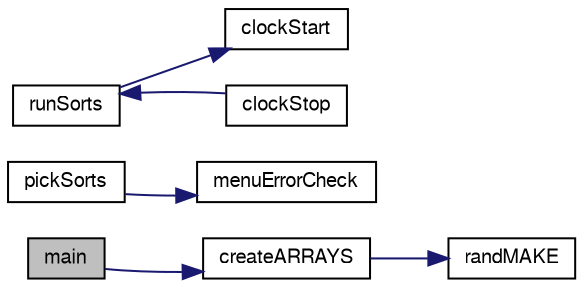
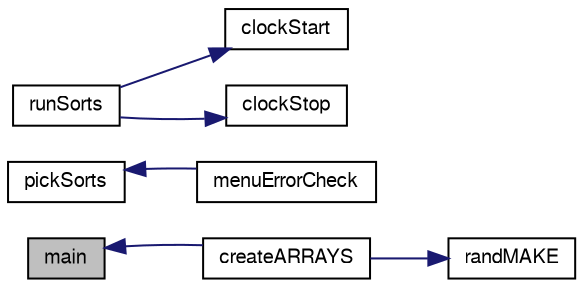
edge "clockStop" -> "runSorts": reversed
edge "pickSorts" -> "menuErrorCheck": reversed
edge "main" -> "createARRAYS": reversed
